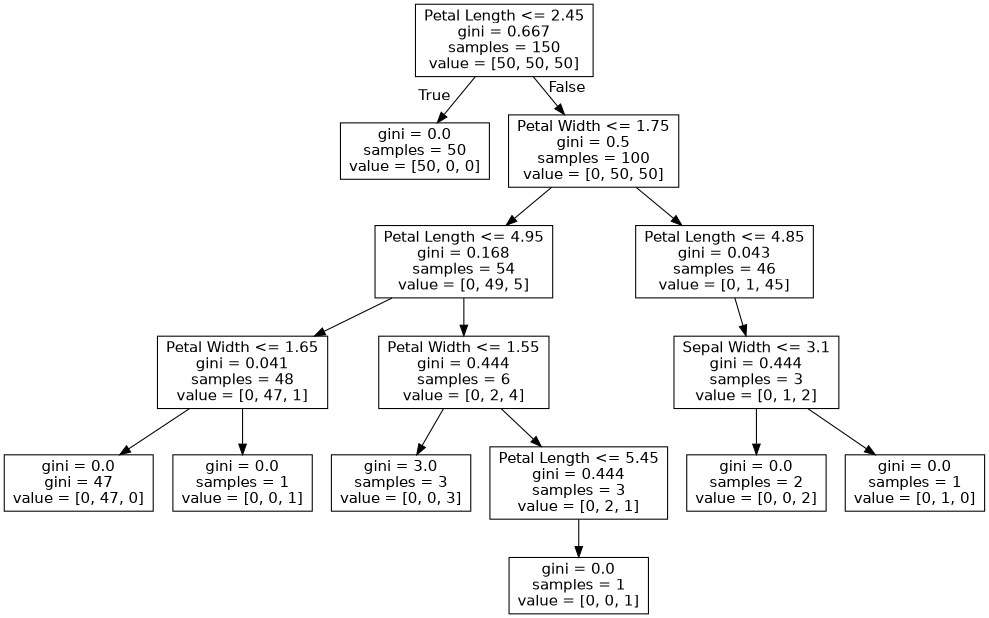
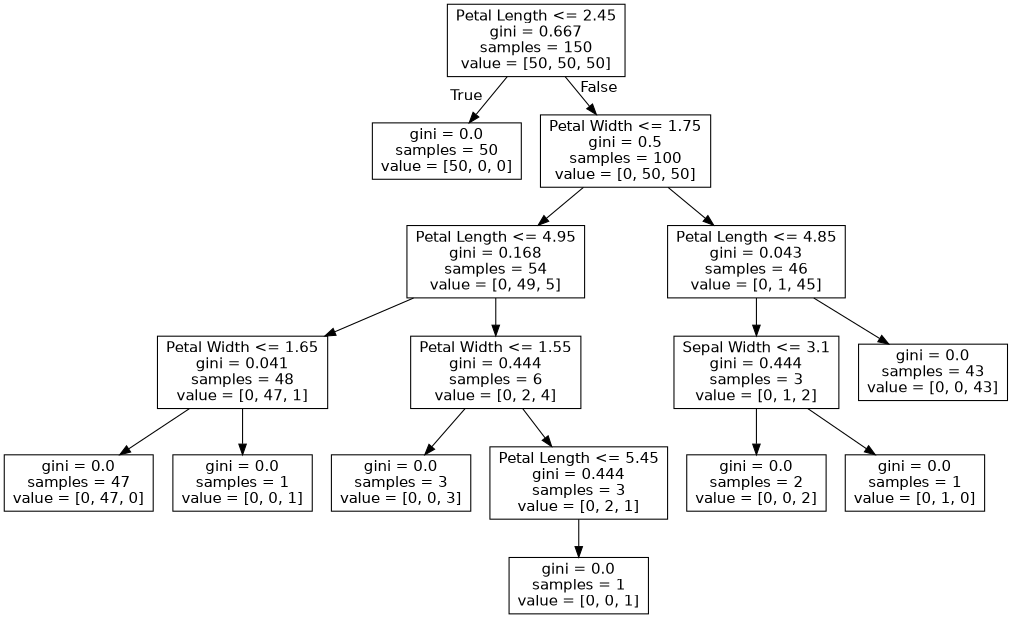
node "gini = 0.0 samples = 43 value = [0, 0, 43]": added
node "gini = 0.0 gini = 47 value = [0, 47, 0]": label "gini = 0.0 gini = 47 value = [0, 47, 0]" -> "gini = 0.0 samples = 47 value = [0, 47, 0]"
node "gini = 3.0 samples = 3 value = [0, 0, 3]": label "gini = 3.0 samples = 3 value = [0, 0, 3]" -> "gini = 0.0 samples = 3 value = [0, 0, 3]"
